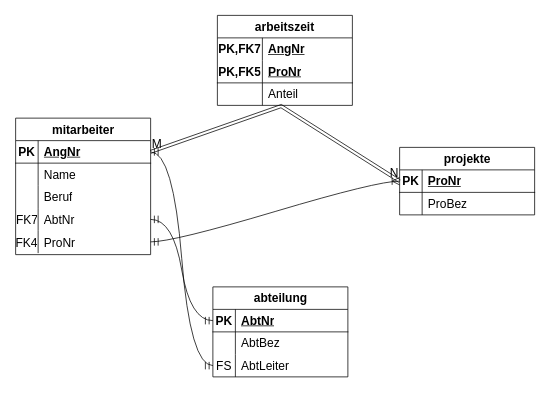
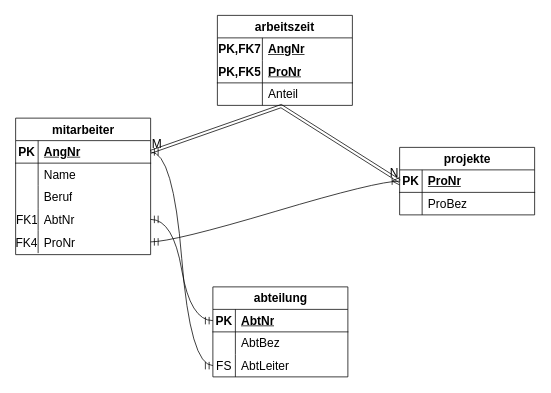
node "FK7": label "FK7" -> "FK1"
